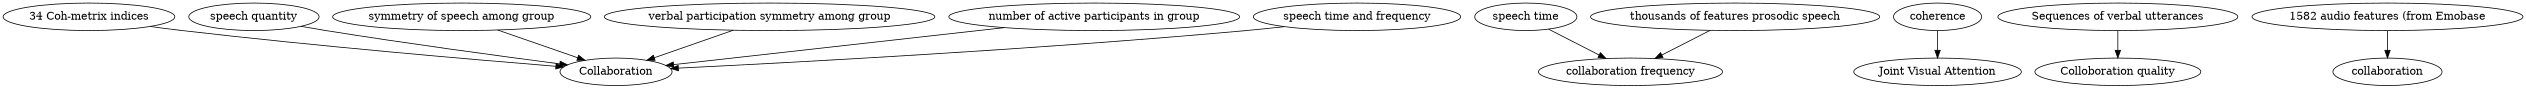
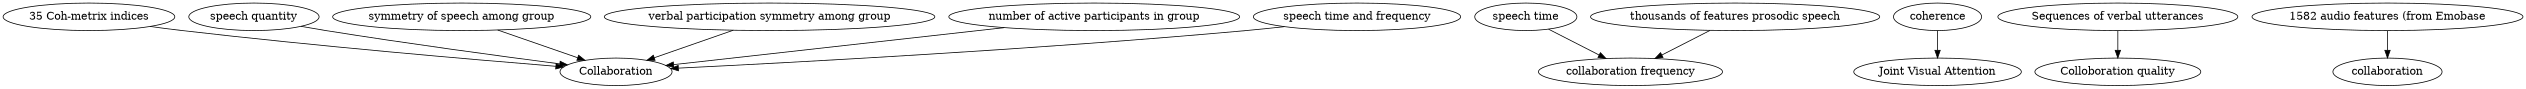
node "34 Coh-metrix indices": label "34 Coh-metrix indices" -> "35 Coh-metrix indices"
